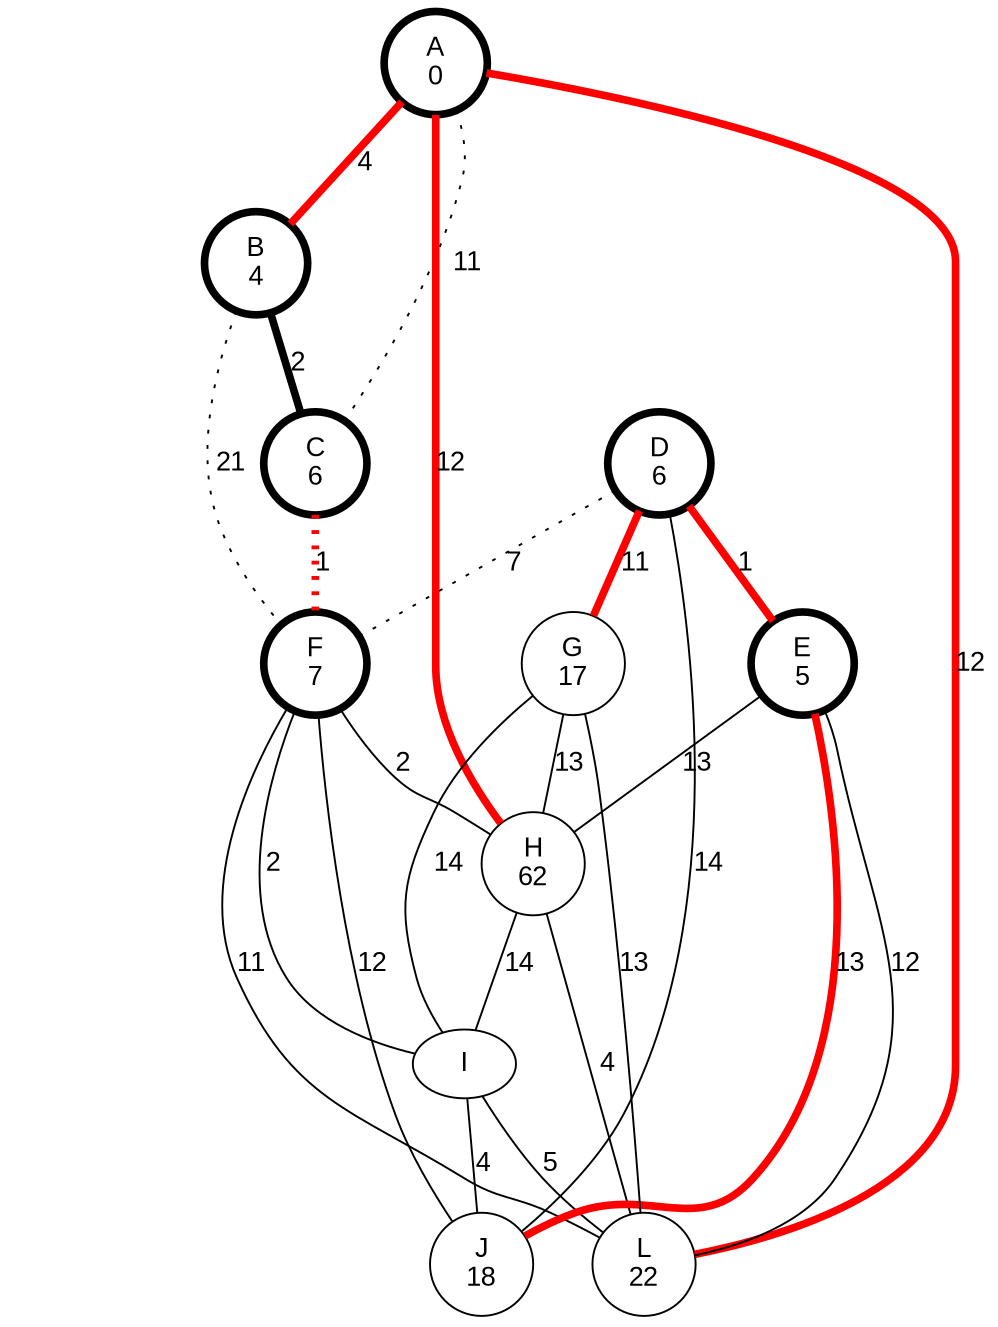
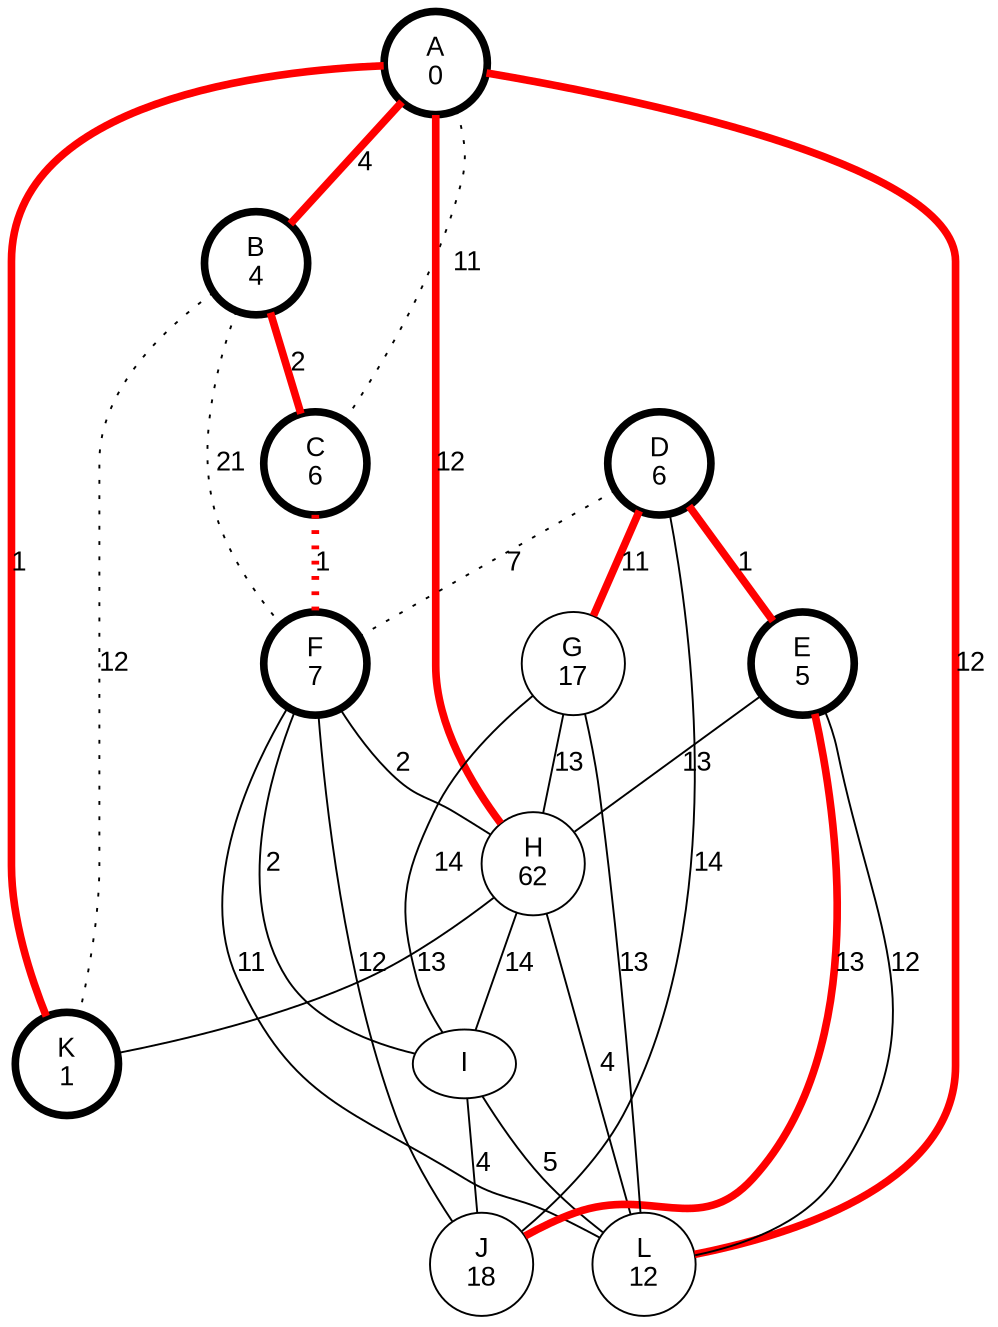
edge "B 4" -- "C 6": color black -> red
node "K 1": added
node "L 22": label "L 22" -> "L 12"
